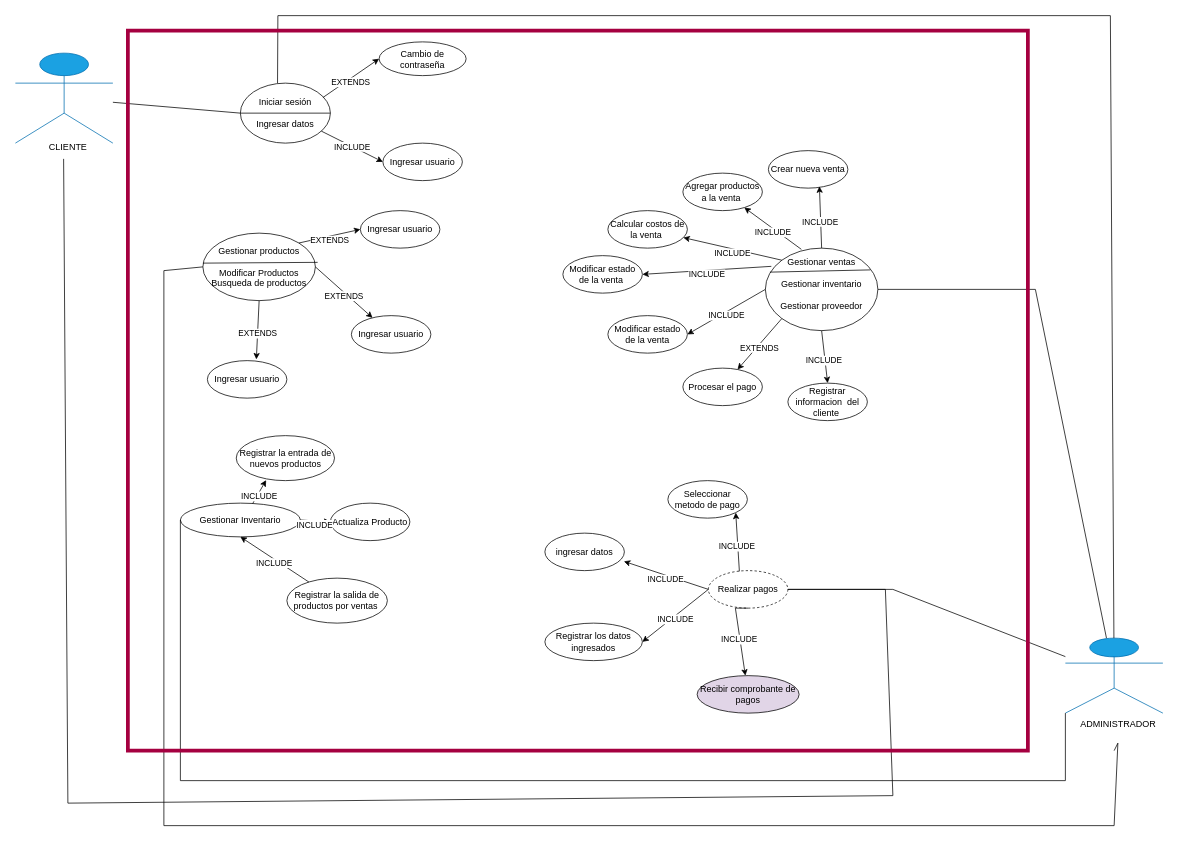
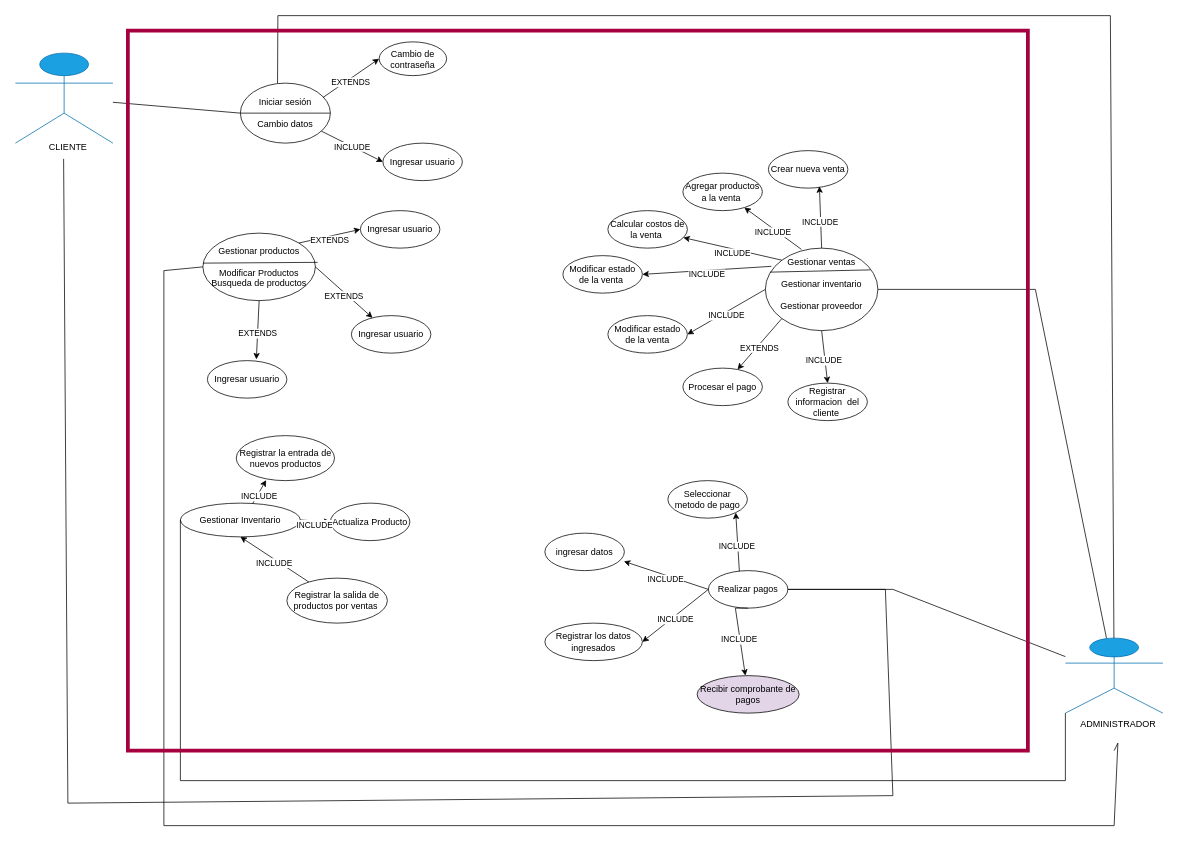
node "Cambio de contraseña": size 87x34 -> 68x34
node "Iniciar sesión Ingresar datos": label "Iniciar sesión Ingresar datos" -> "Iniciar sesión Cambio datos"
node "Realizar pagos": style dashed -> solid
